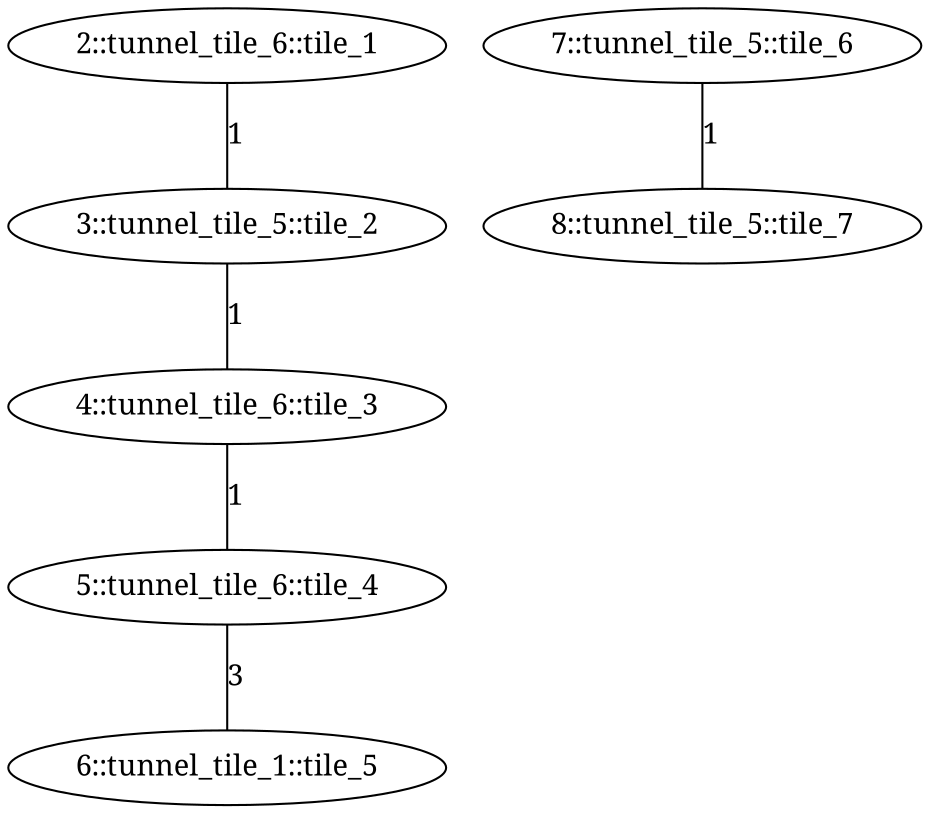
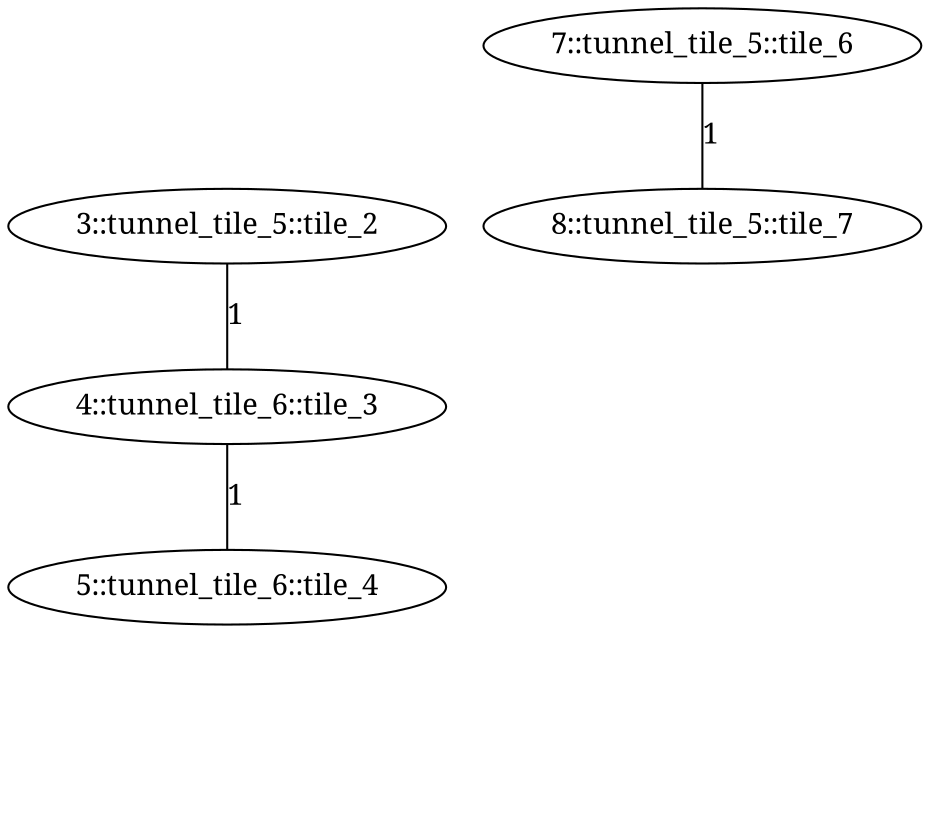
node "2::tunnel_tile_6::tile_1": removed
node "6::tunnel_tile_1::tile_5": removed
